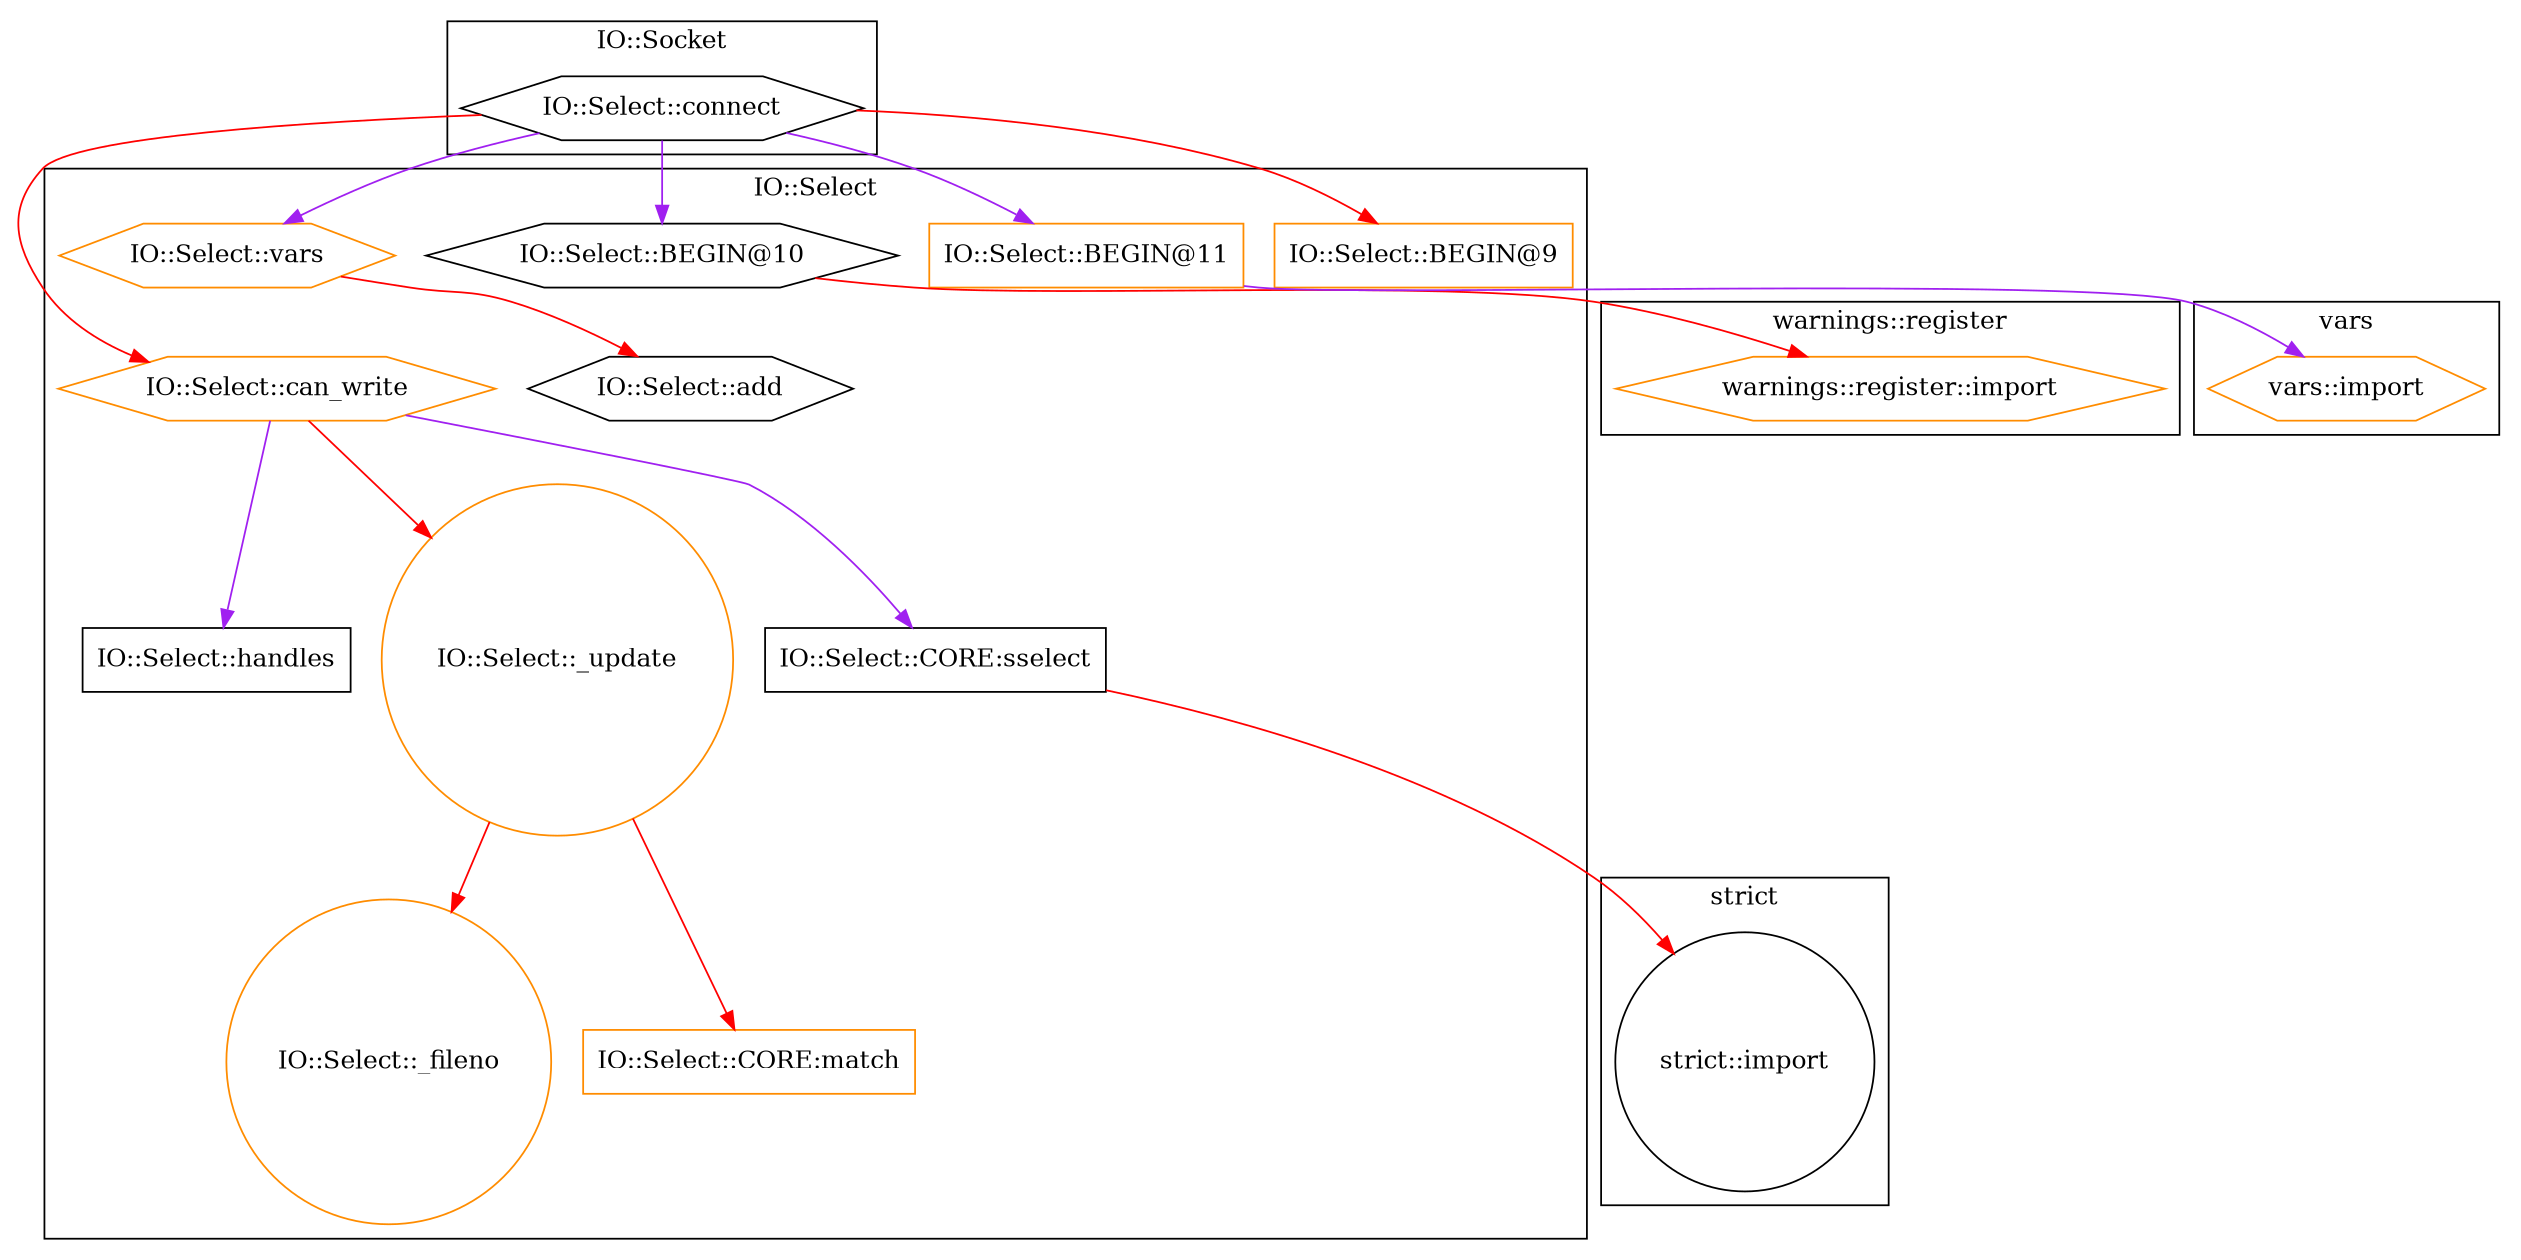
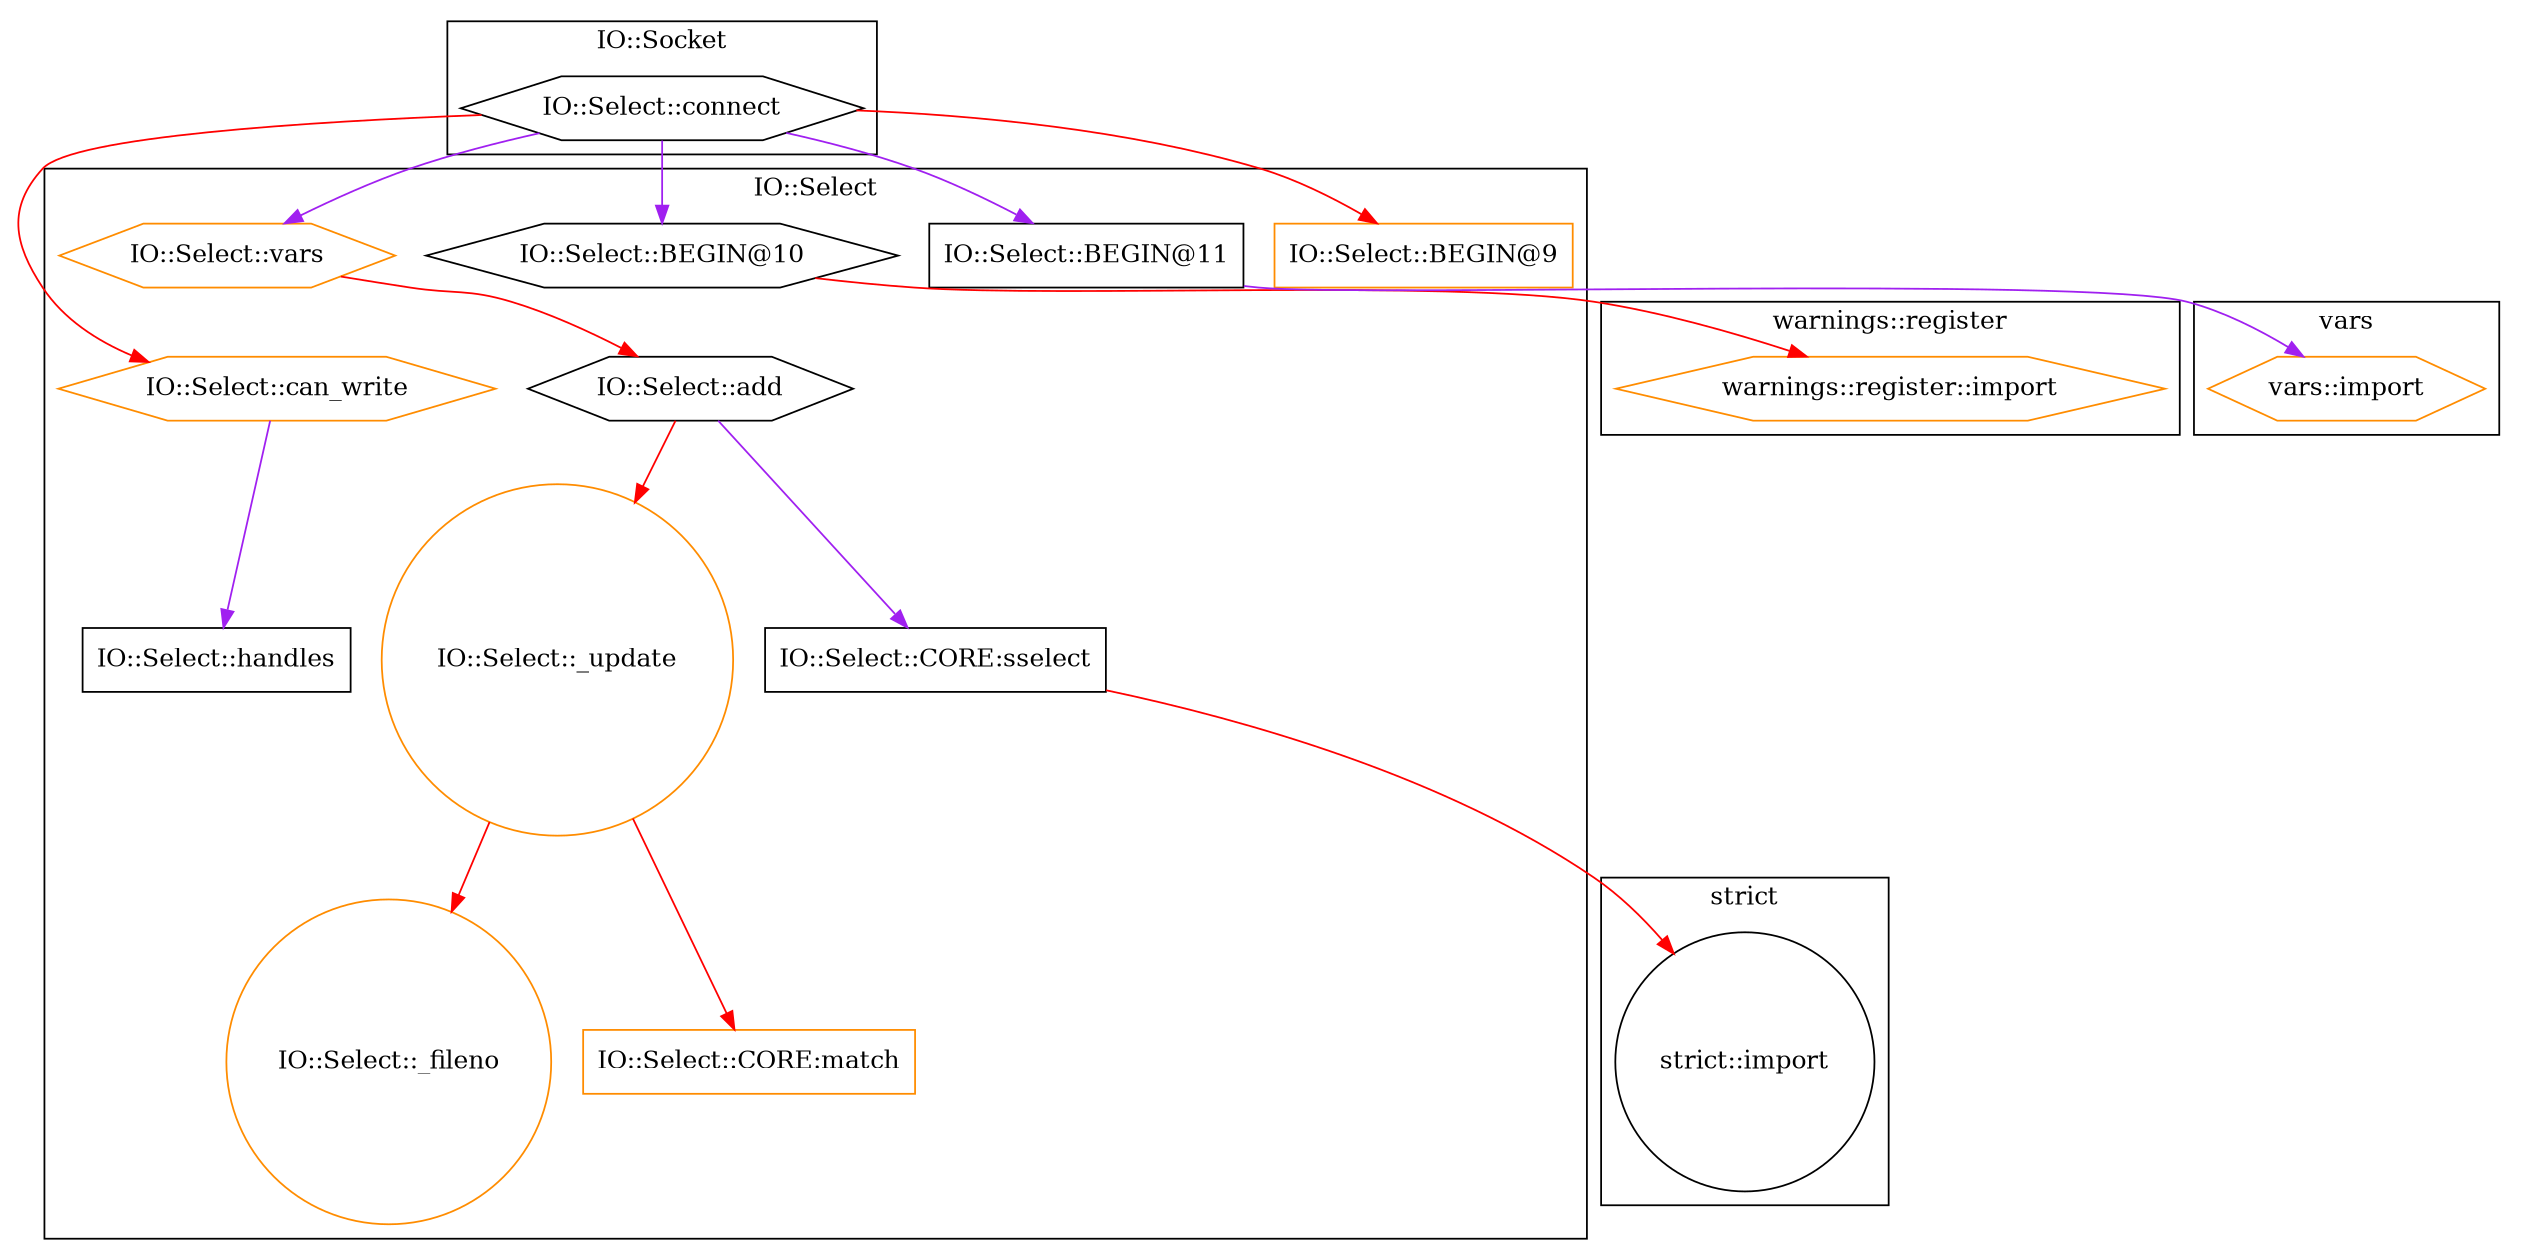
node "IO::Select::BEGIN@11": color darkorange -> black
edge "IO::Select::can_write" -> "IO::Select::CORE:sselect": now "IO::Select::add" -> "IO::Select::CORE:sselect"
edge "IO::Select::can_write" -> "IO::Select::_update": now "IO::Select::add" -> "IO::Select::_update"
